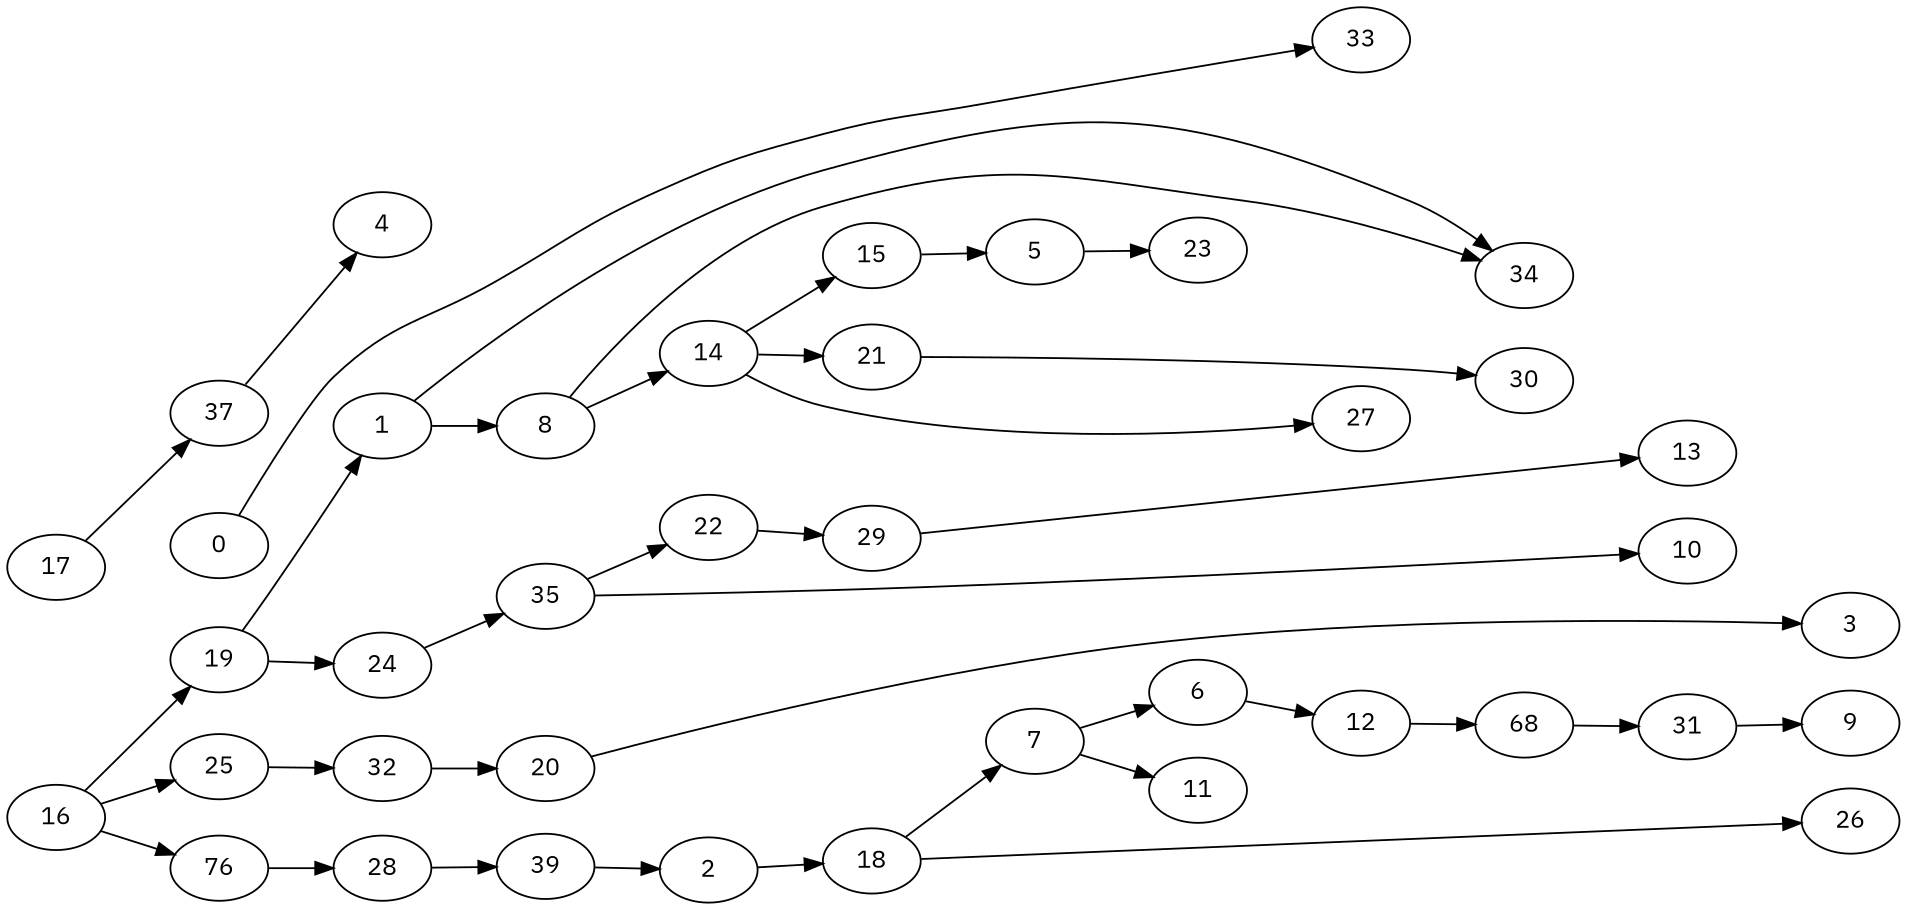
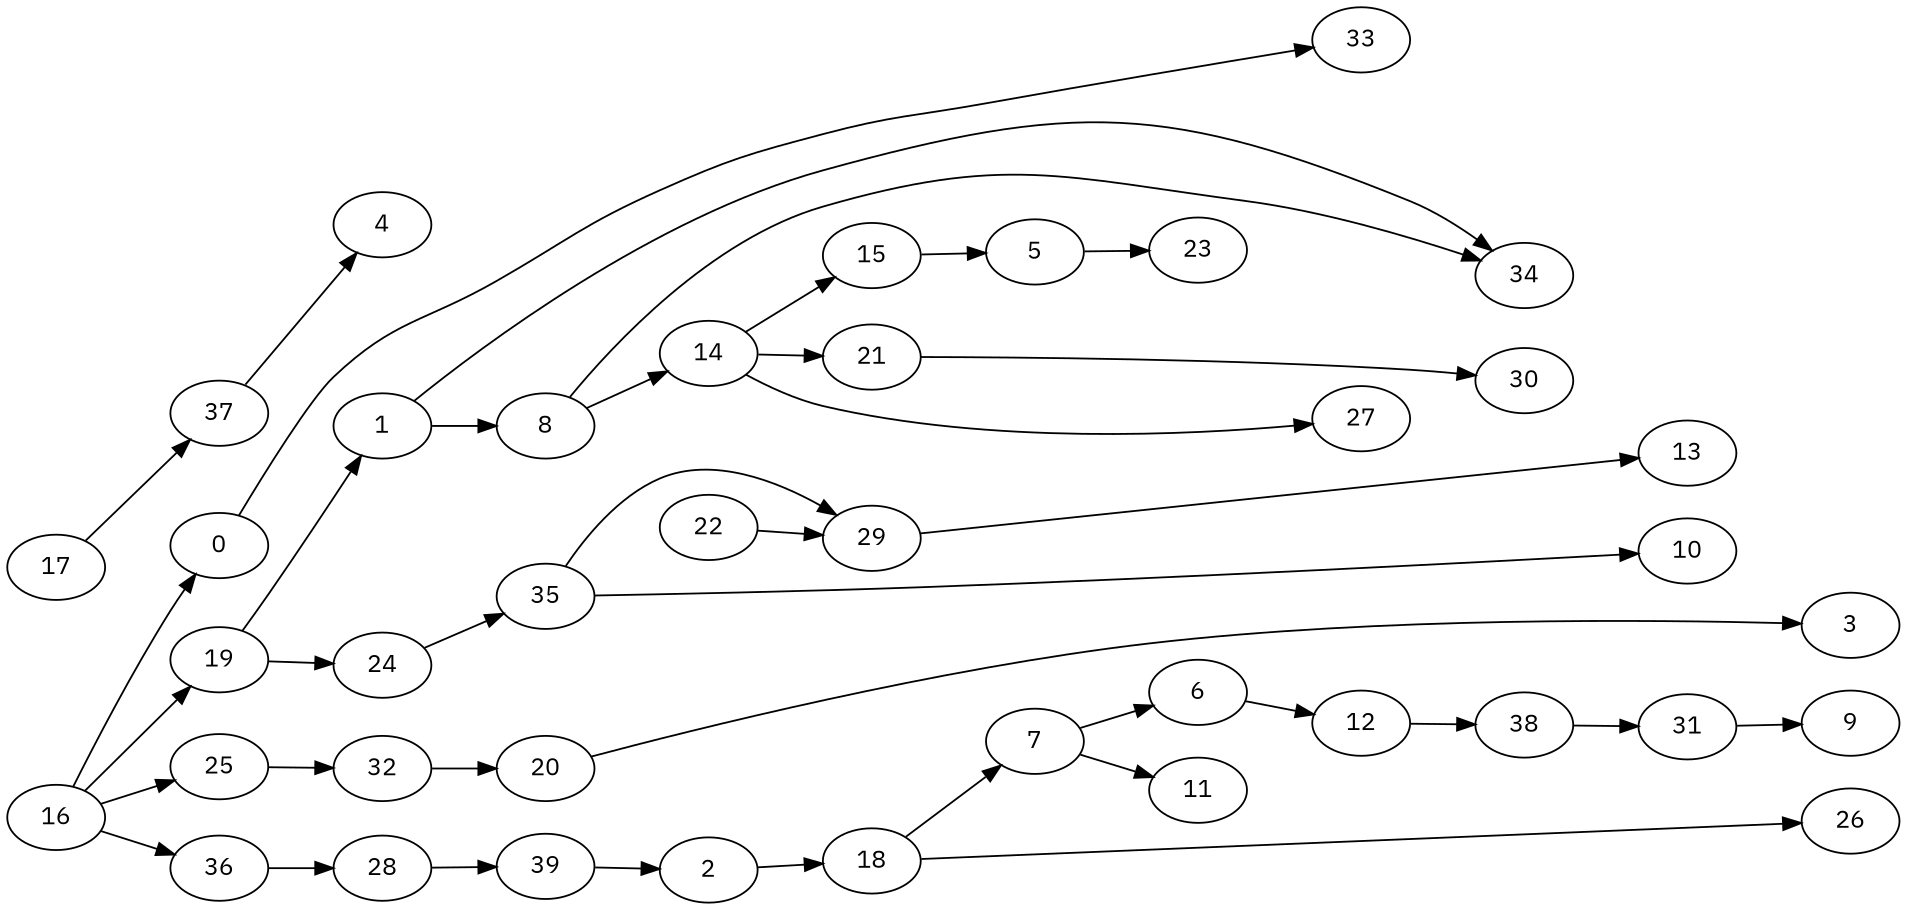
edge "35" -> "22": now "35" -> "29"
edge "16" -> "0": added
node "68": label "68" -> "38"
node "76": label "76" -> "36"
